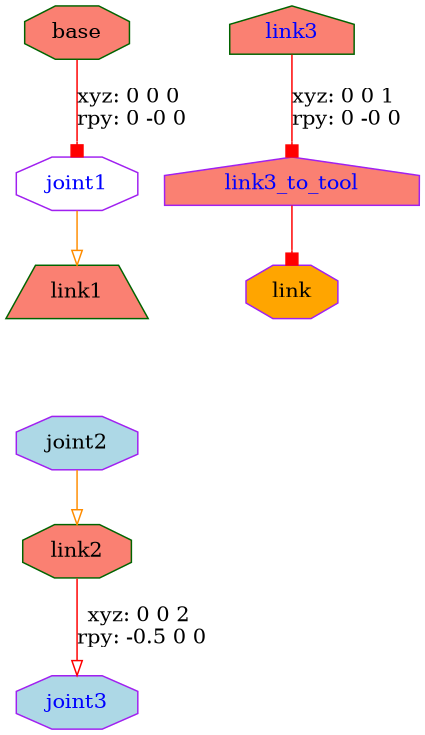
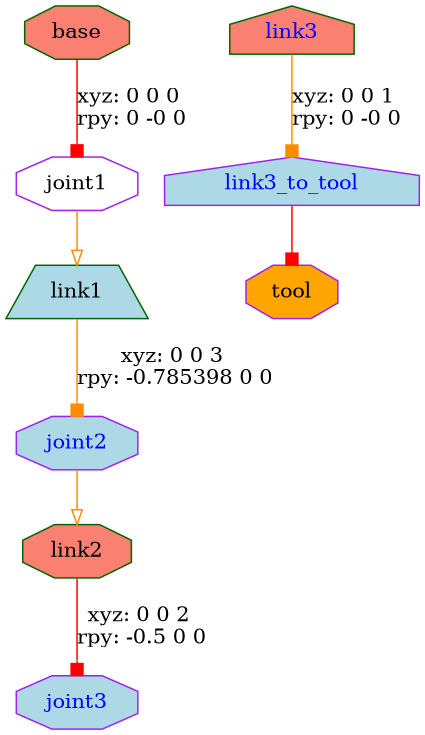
edge "link3" -> "link3_to_tool": color red -> darkorange
node "joint1": fontcolor blue -> black
node "link3_to_tool": fillcolor salmon -> lightblue
node "link1": fillcolor salmon -> lightblue
node "link": label "link" -> "tool"
edge "link1" -> "joint2": added, label "xyz: 0 0 3 rpy: -0.785398 0 0"
node "joint2": fontcolor black -> blue
edge "link2" -> "joint3": arrowhead onormal -> box
